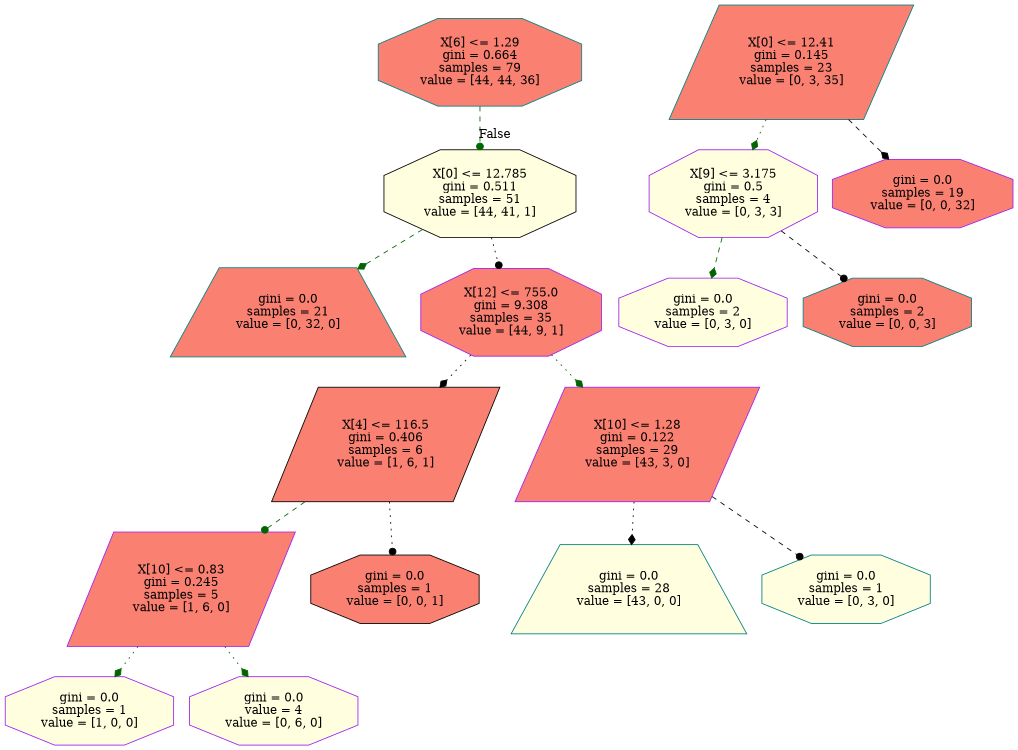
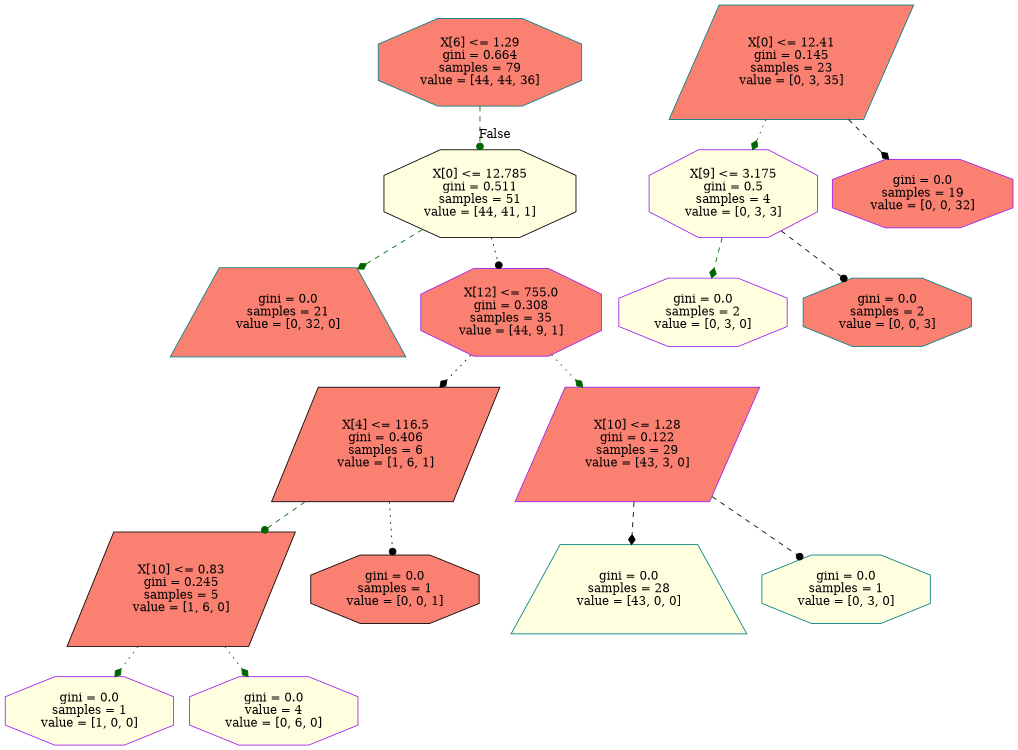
node "X[12] <= 755.0 gini = 9.308 samples = 35 value = [44, 9, 1]": label "X[12] <= 755.0 gini = 9.308 samples = 35 value = [44, 9, 1]" -> "X[12] <= 755.0 gini = 0.308 samples = 35 value = [44, 9, 1]"
edge "X[10] <= 1.28 gini = 0.122 samples = 29 value = [43, 3, 0]" -> "gini = 0.0 samples = 28 value = [43, 0, 0]": style dotted -> dashed
node "X[10] <= 0.83 gini = 0.245 samples = 5 value = [1, 6, 0]": color purple -> black
